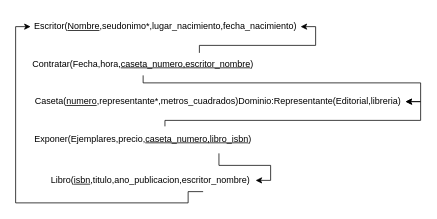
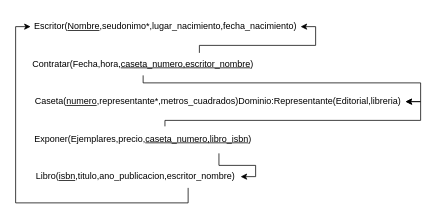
node "Libro(isbn,titulo,ano_publicacion,escritor_nombre)": moved (150, 180) -> (135, 177)
